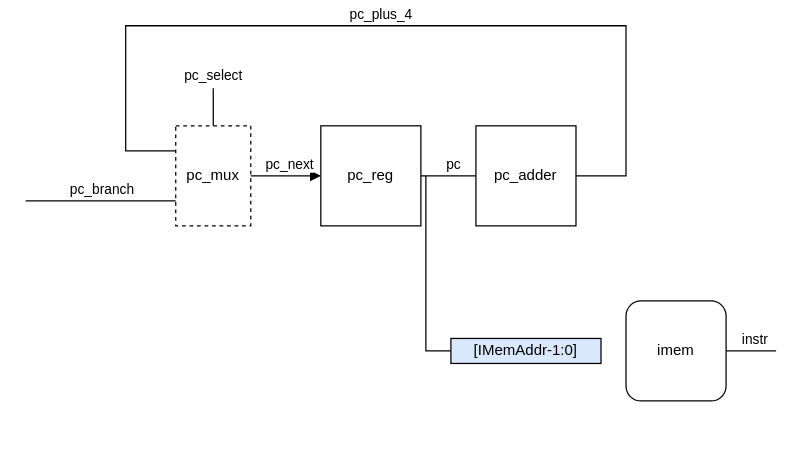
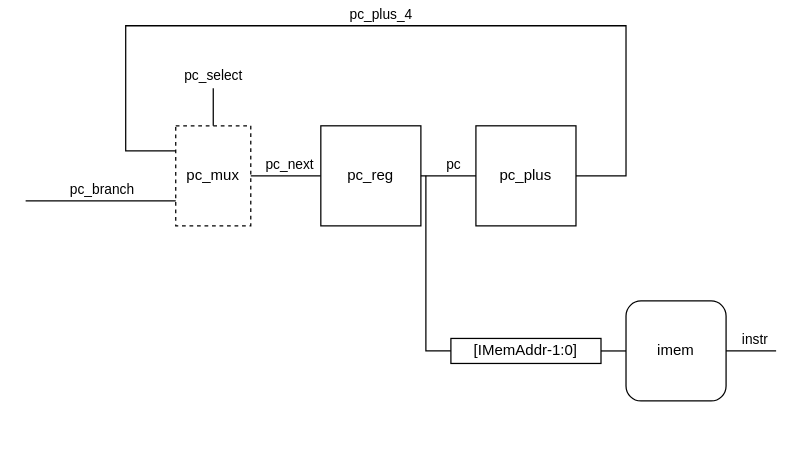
edge "pc_mux" -> "pc_reg": arrowhead block -> none
node "pc_adder": label "pc_adder" -> "pc_plus"
node "[IMemAddr-1:0]": fillcolor #dae8fc -> #ffffff
edge "[IMemAddr-1:0]" -- "imem": added
